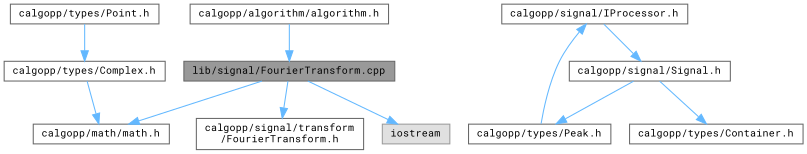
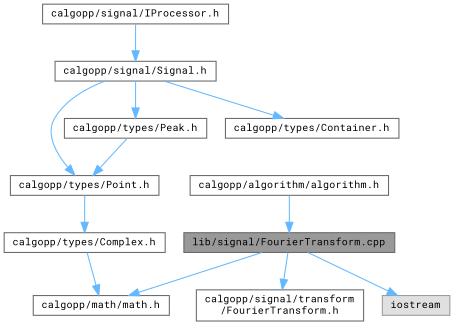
edge "calgopp/types/Peak.h" -> "calgopp/signal/IProcessor.h": now "calgopp/types/Peak.h" -> "calgopp/types/Point.h"
edge "calgopp/signal/Signal.h" -> "calgopp/types/Point.h": added
